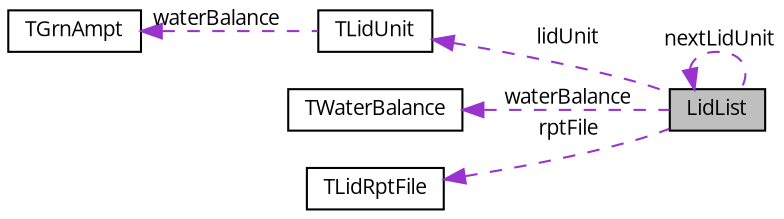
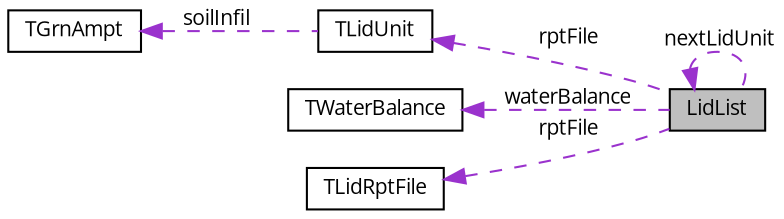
edge "TLidUnit" -> "TGrnAmpt": label " waterBalance" -> " soilInfil"
edge "LidList" -> "TLidUnit": label " lidUnit" -> " rptFile"
